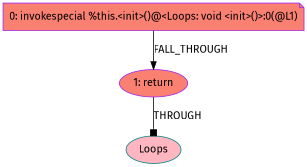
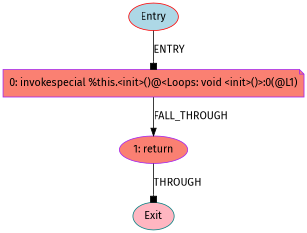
node "Entry": added
node "Loops": label "Loops" -> "Exit"
